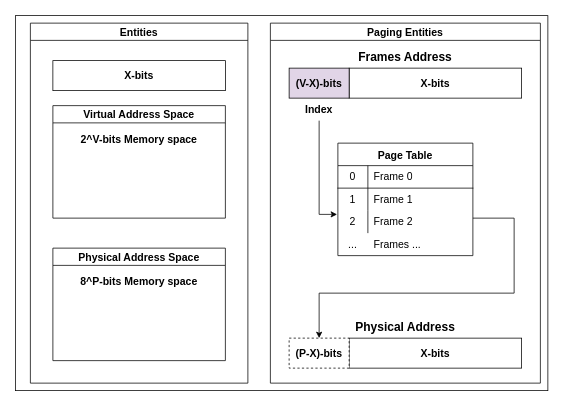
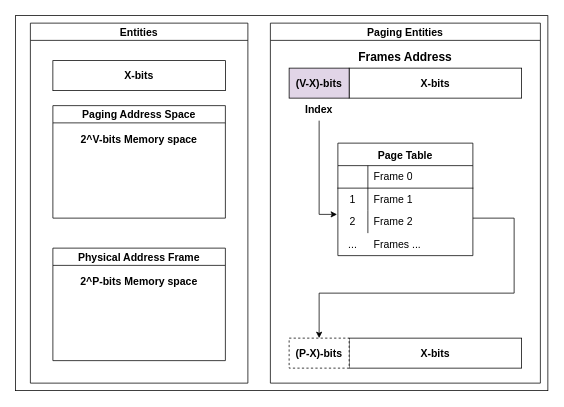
node "Virtual Address Space": label "Virtual Address Space" -> "Paging Address Space"
node "0": removed
node "Physical Address Space": label "Physical Address Space" -> "Physical Address Frame"
node "8^P-bits Memory space": label "8^P-bits Memory space" -> "2^P-bits Memory space"
node "Physical Address": removed
